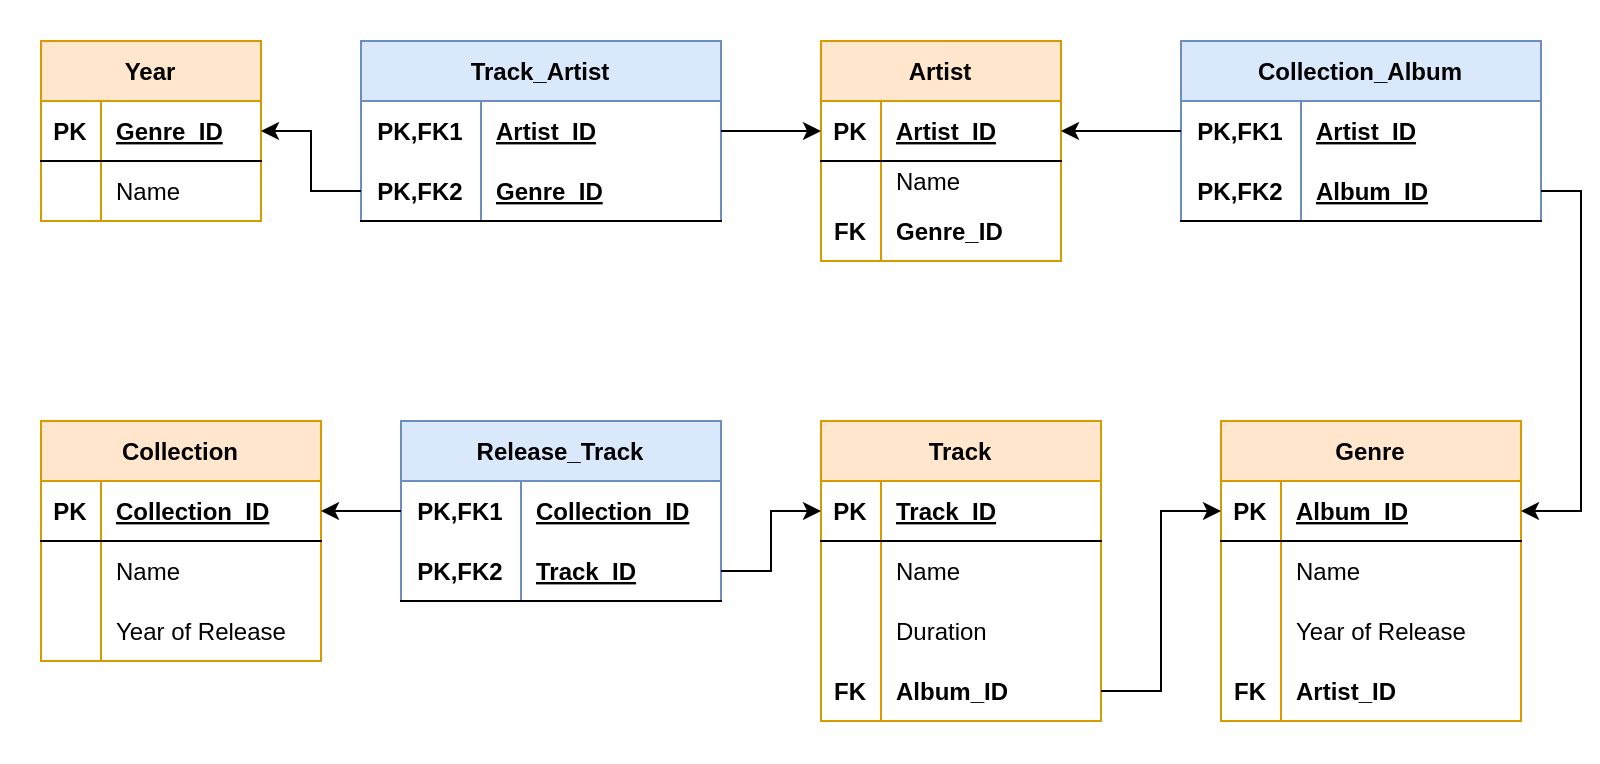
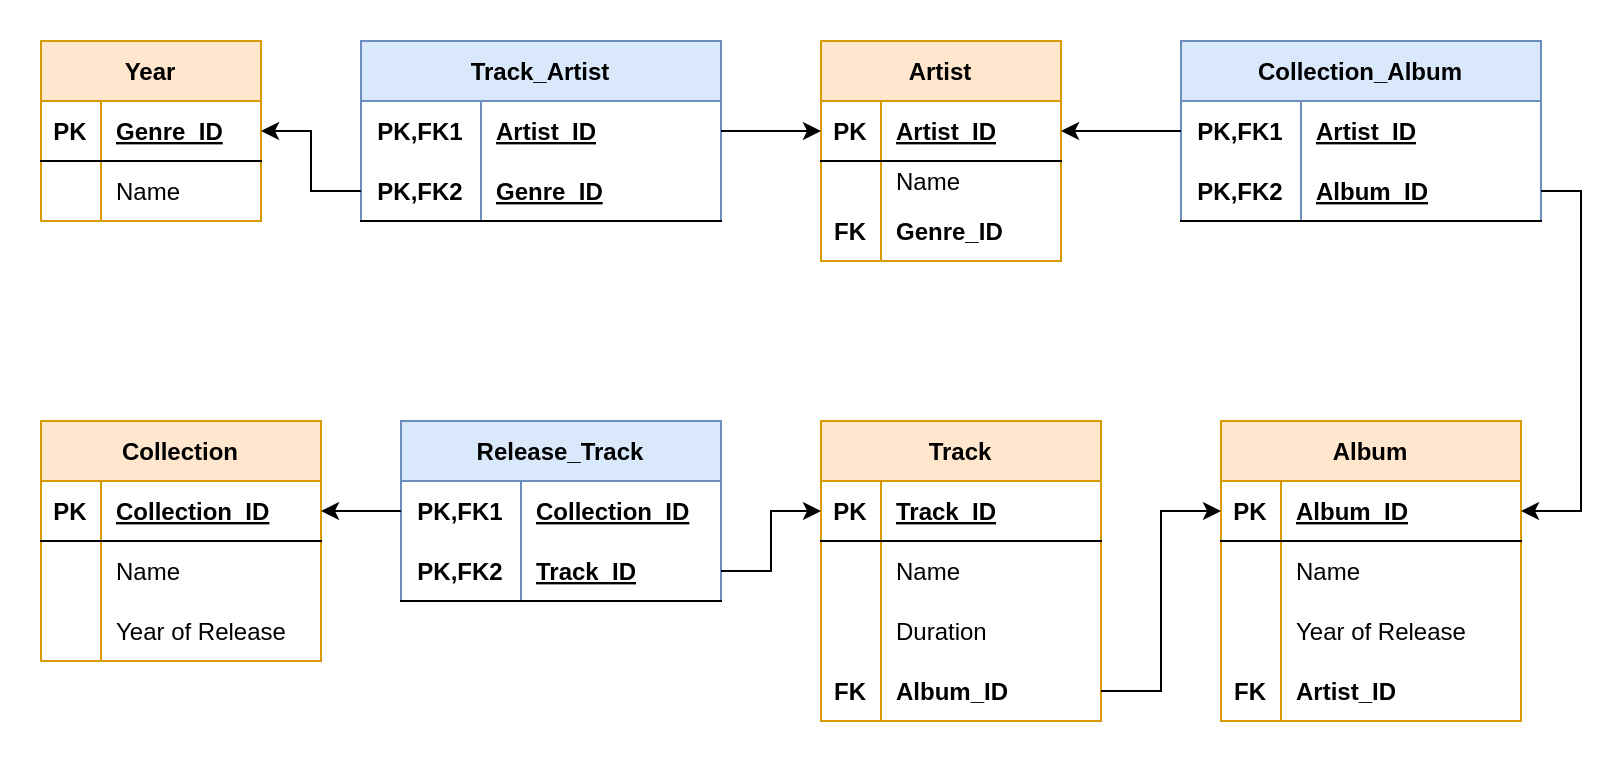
node "Genre": label "Genre" -> "Album"
